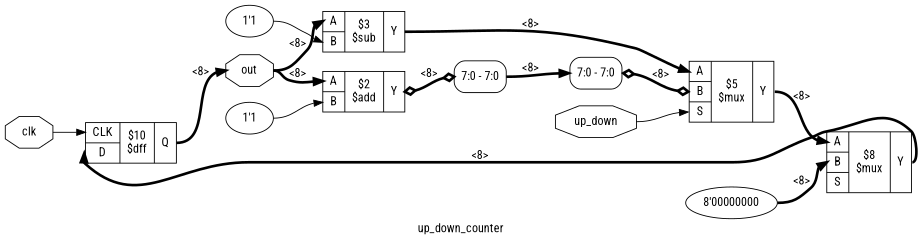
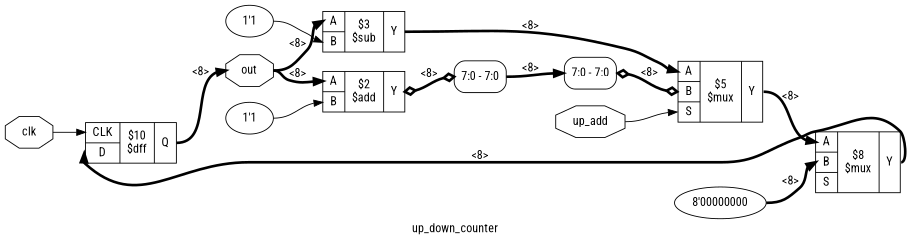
node "up_down": label "up_down" -> "up_add"
